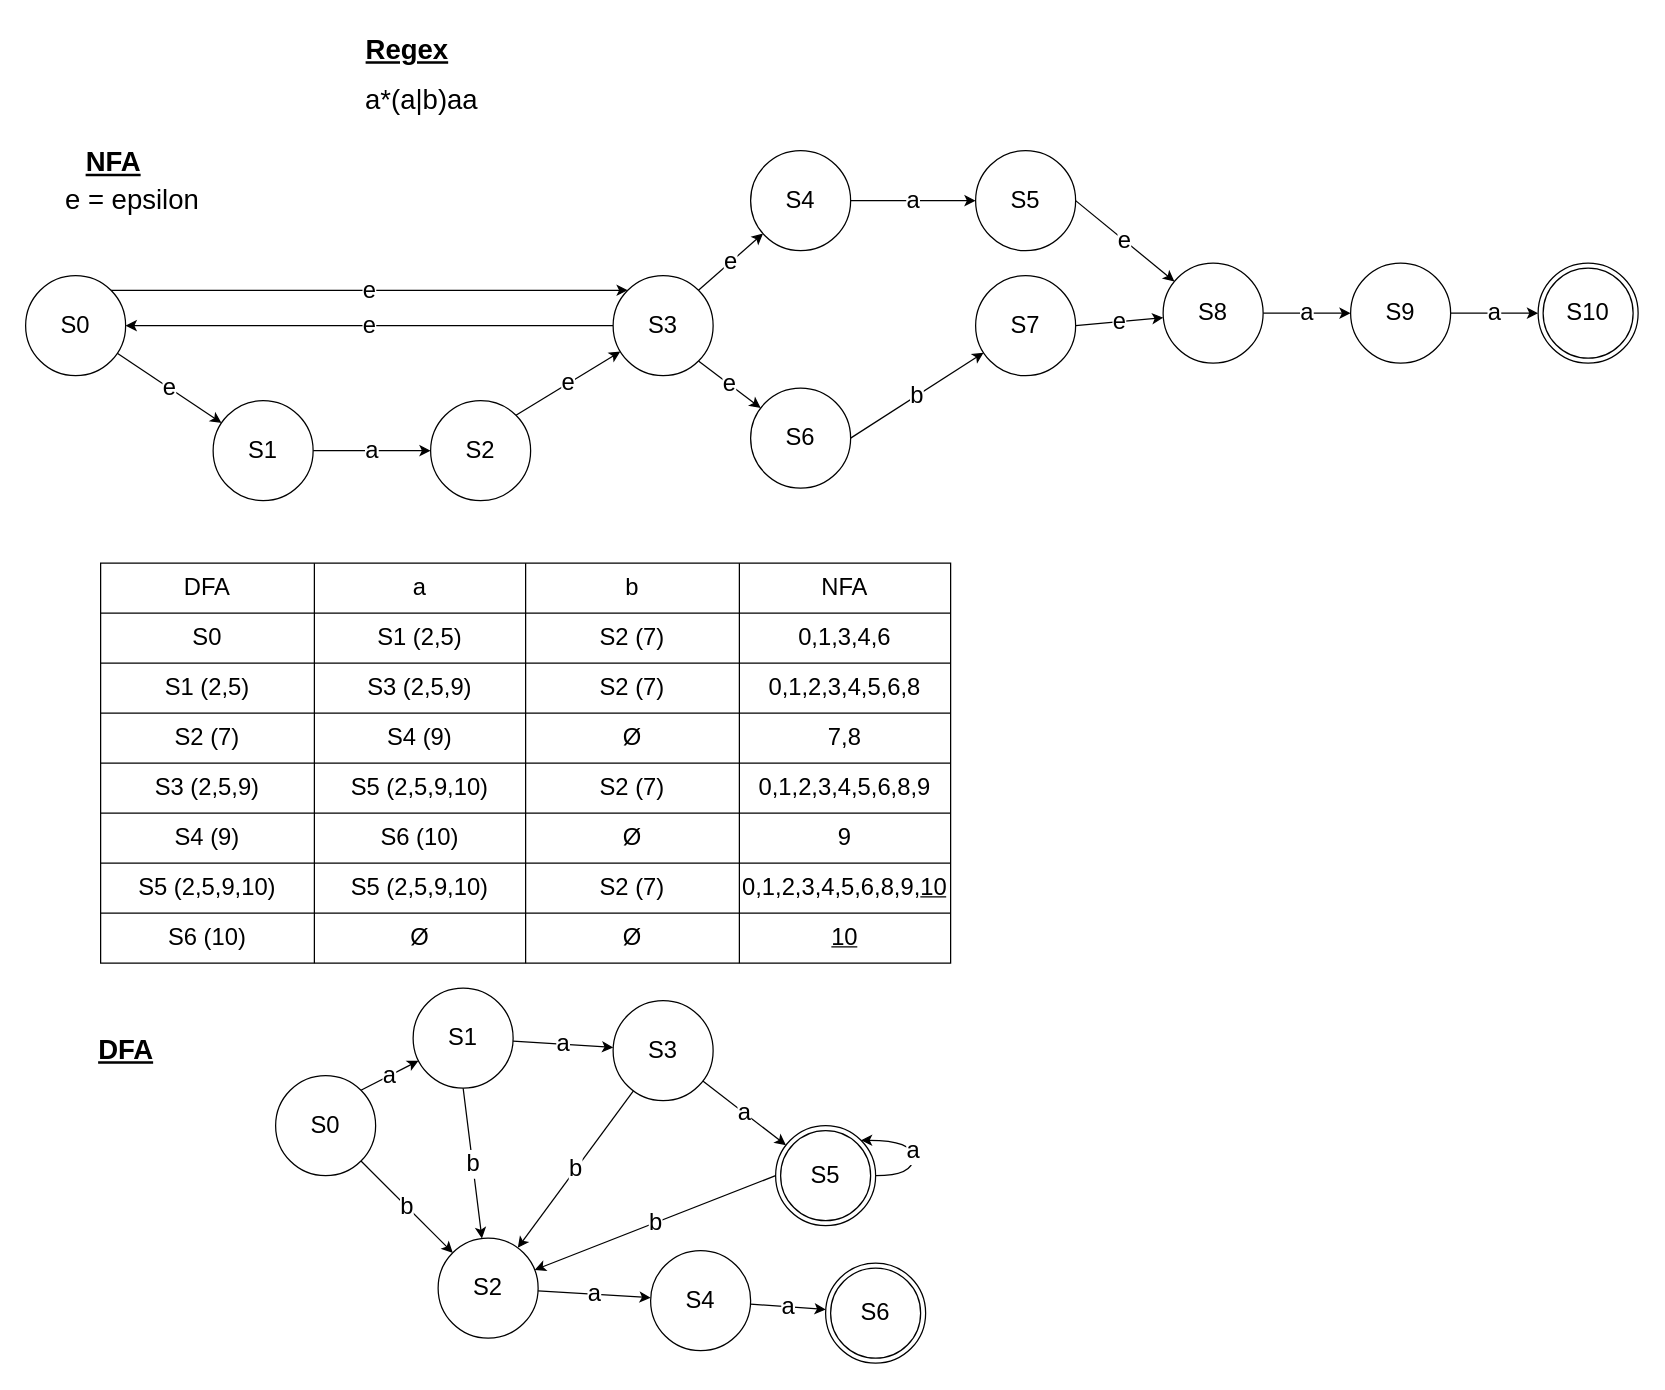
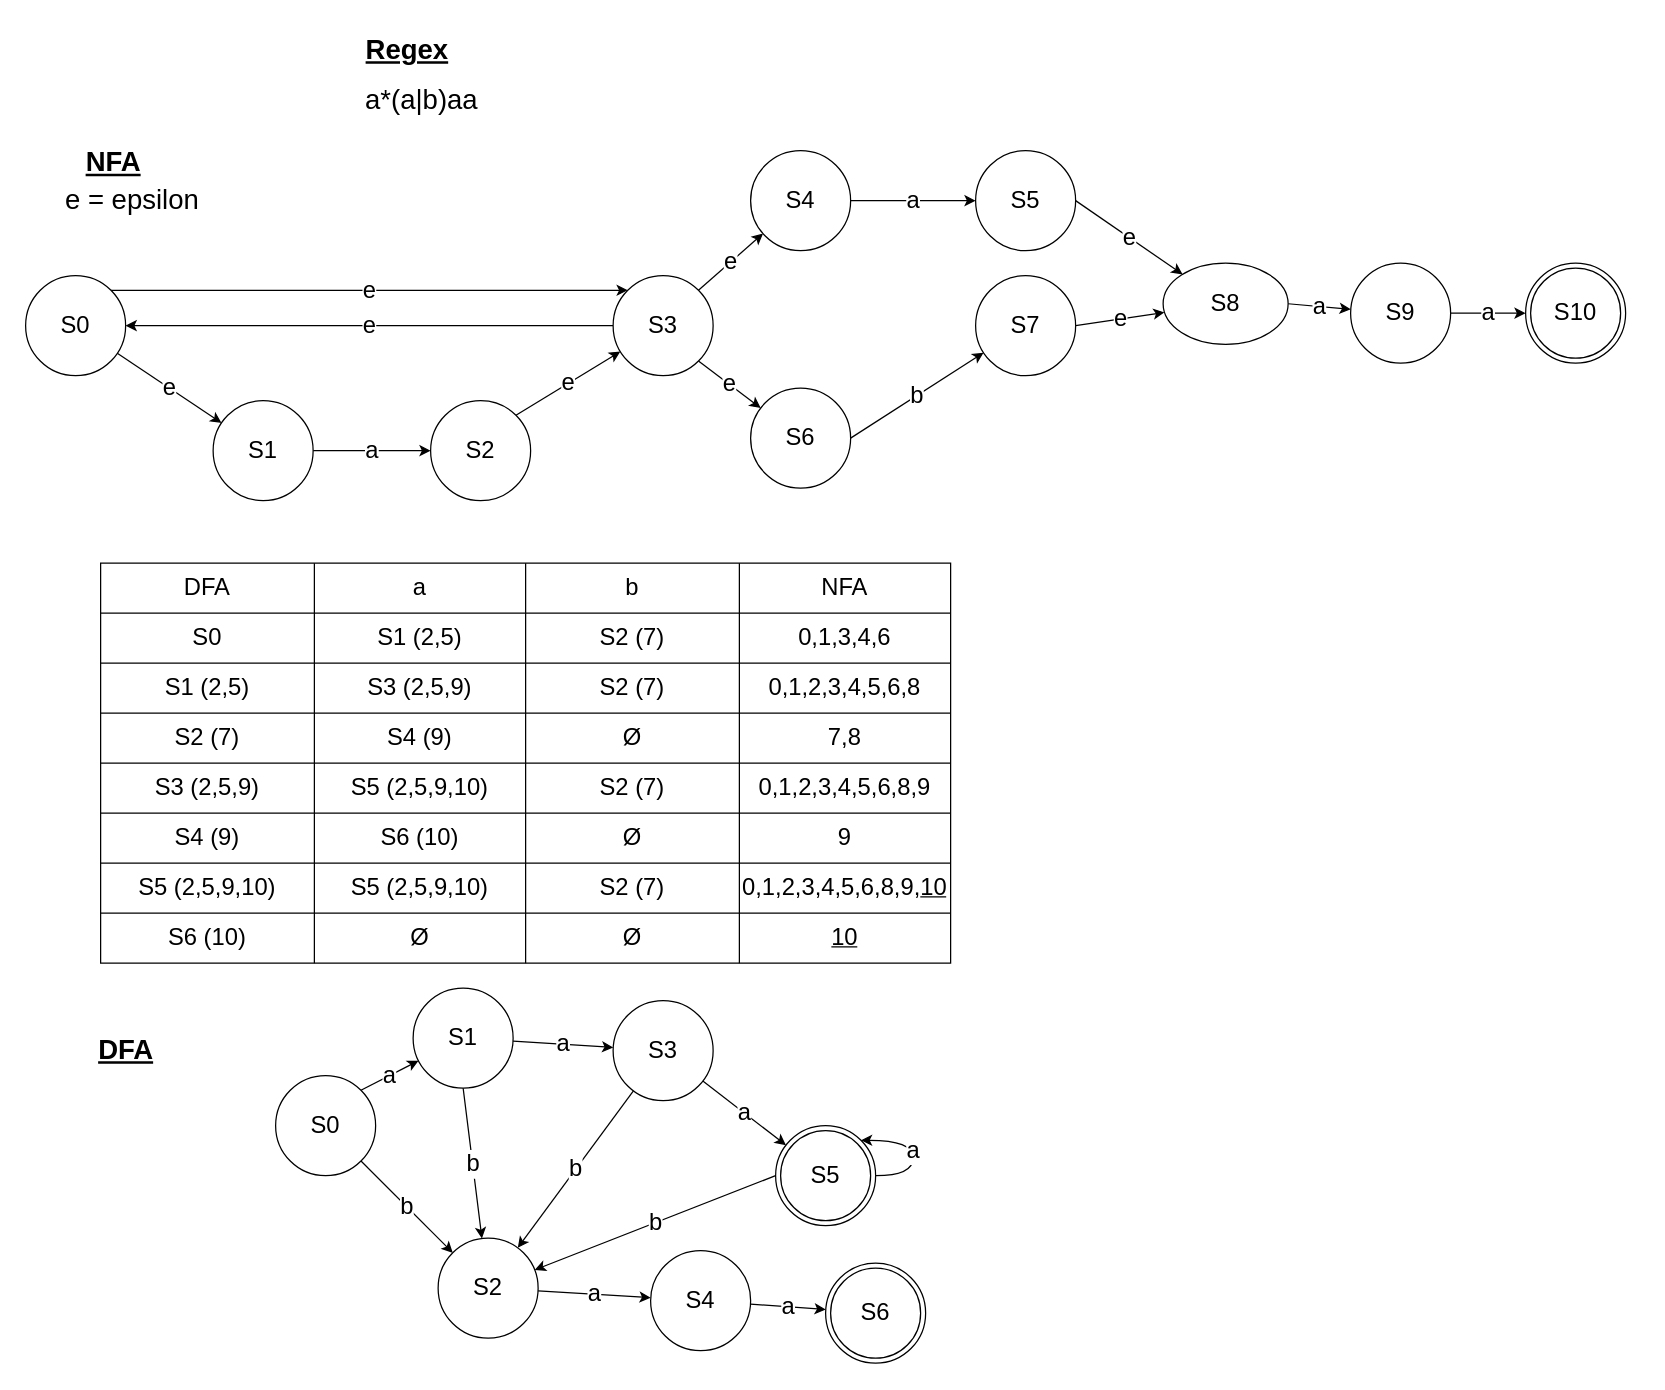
node "S8": size 100x100 -> 125x81
node "S10": moved (1588, 313) -> (1576, 313)
